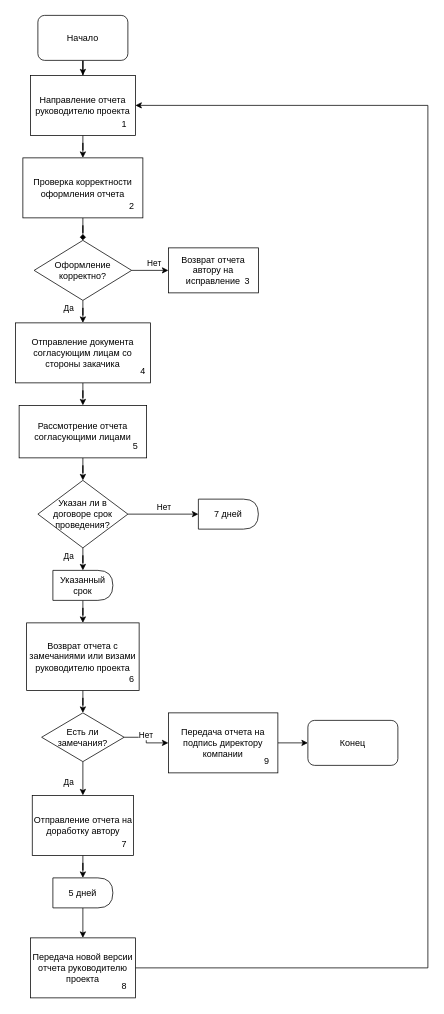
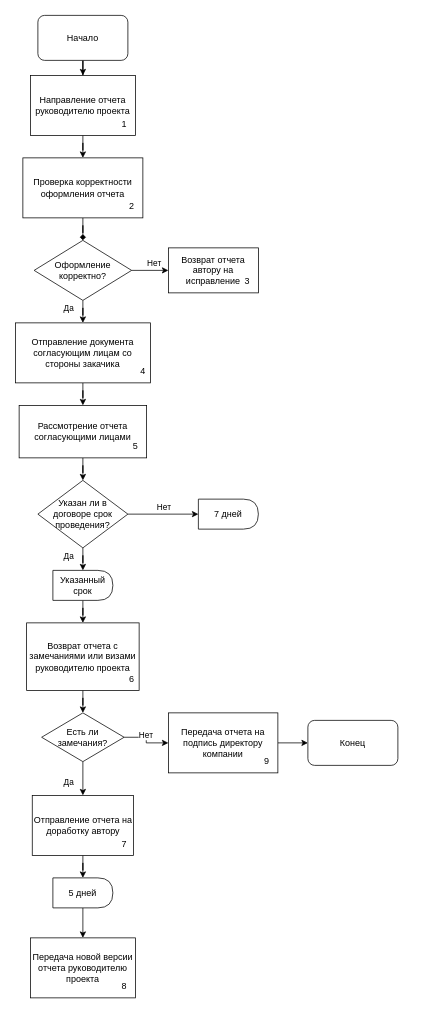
edge "Передача новой версии отчета руководителю проекта" -> "Направление отчета руководителю проекта": removed
